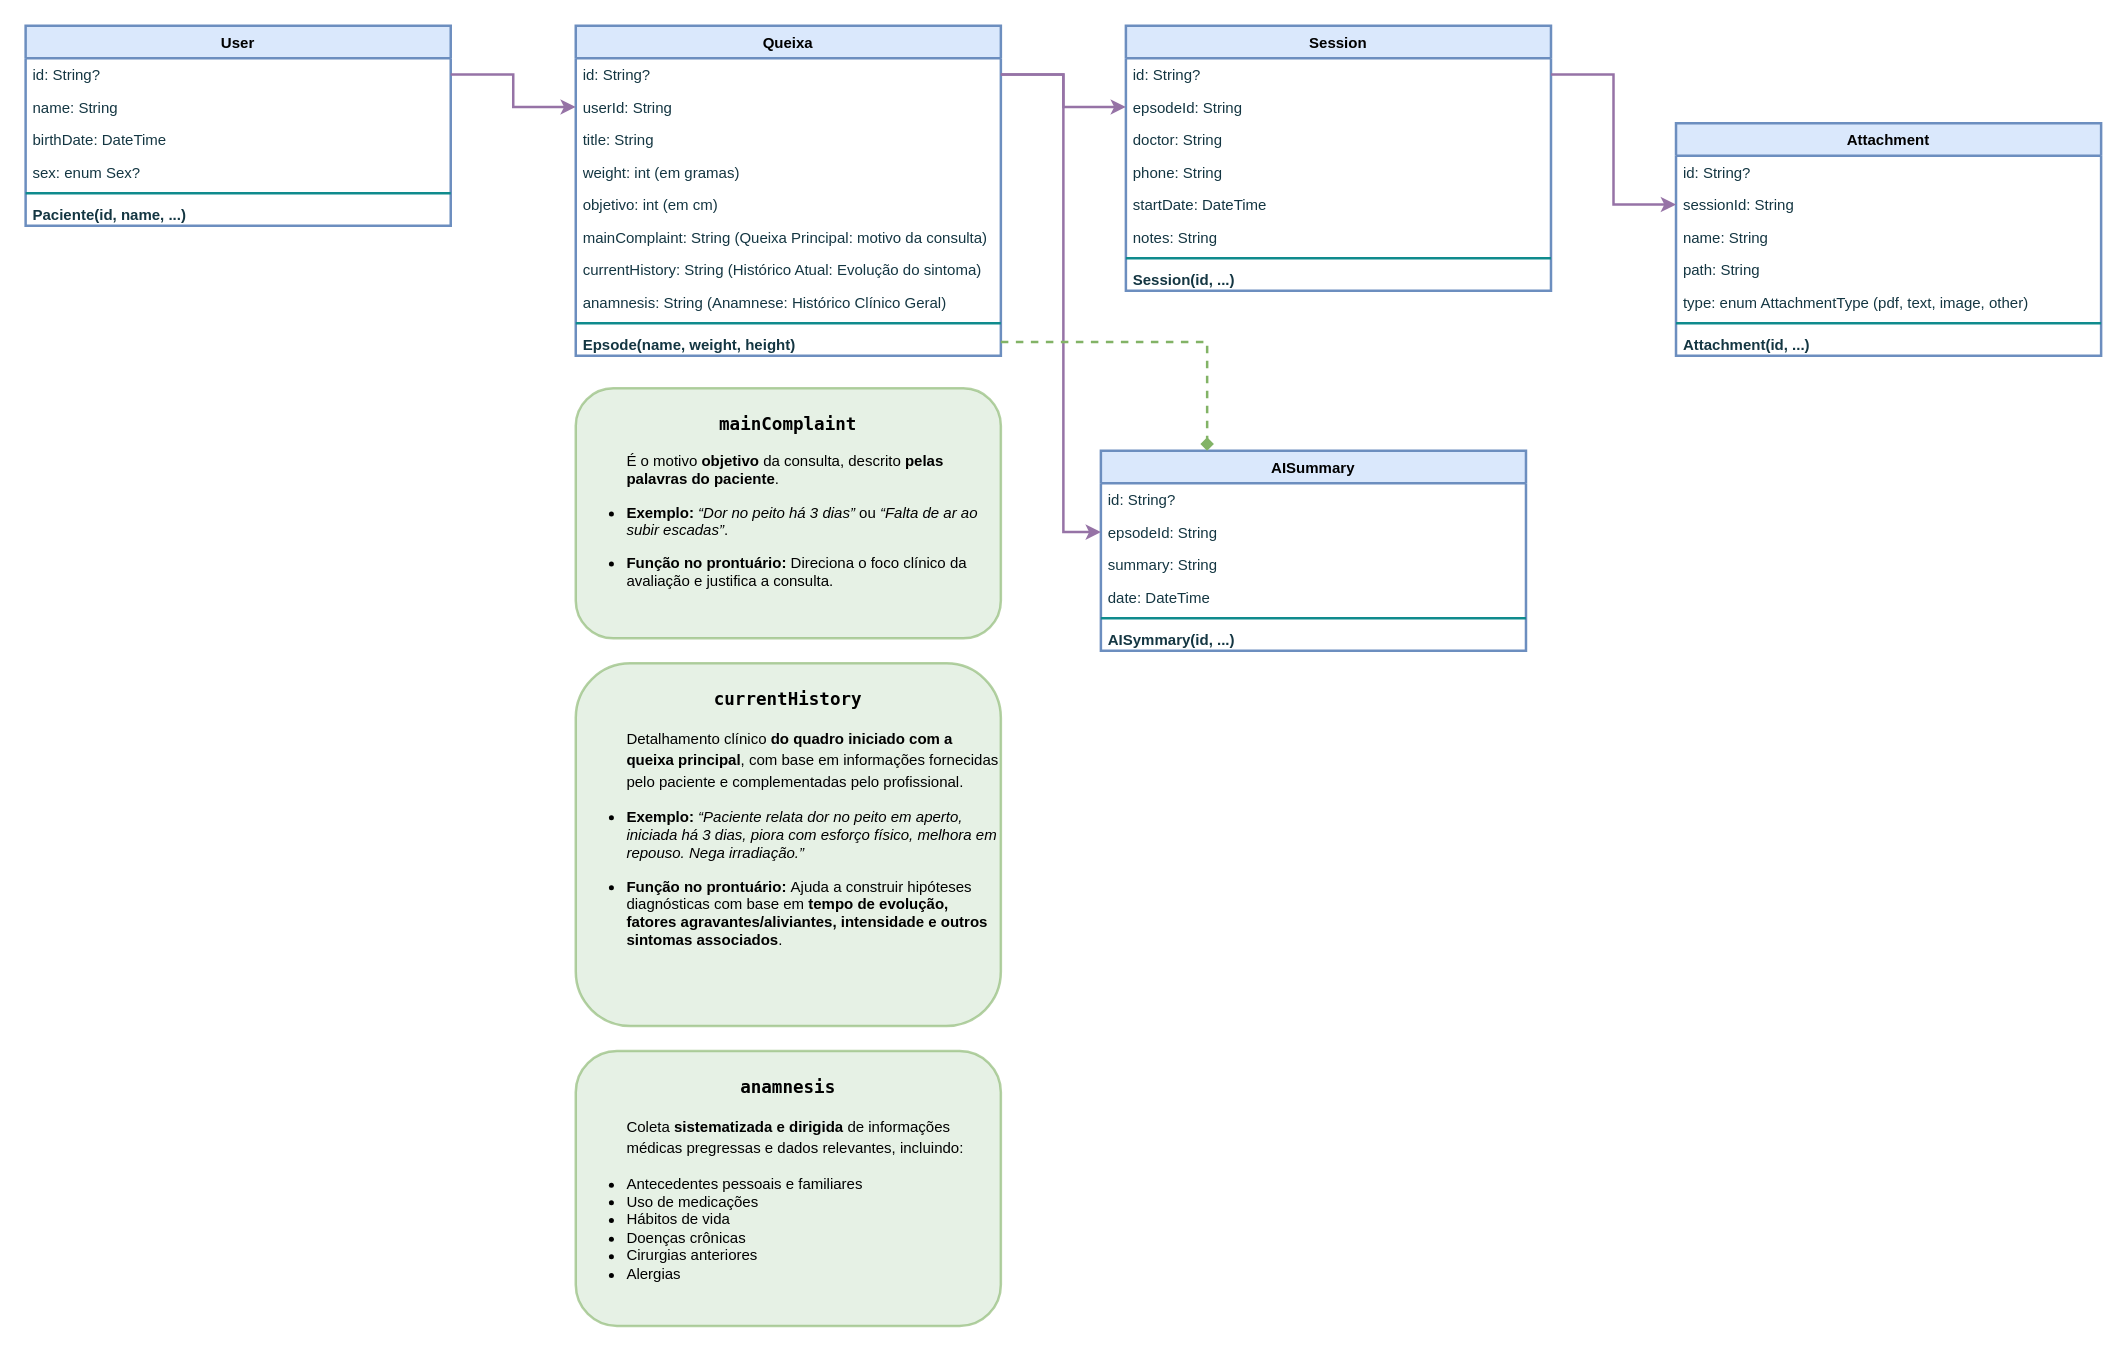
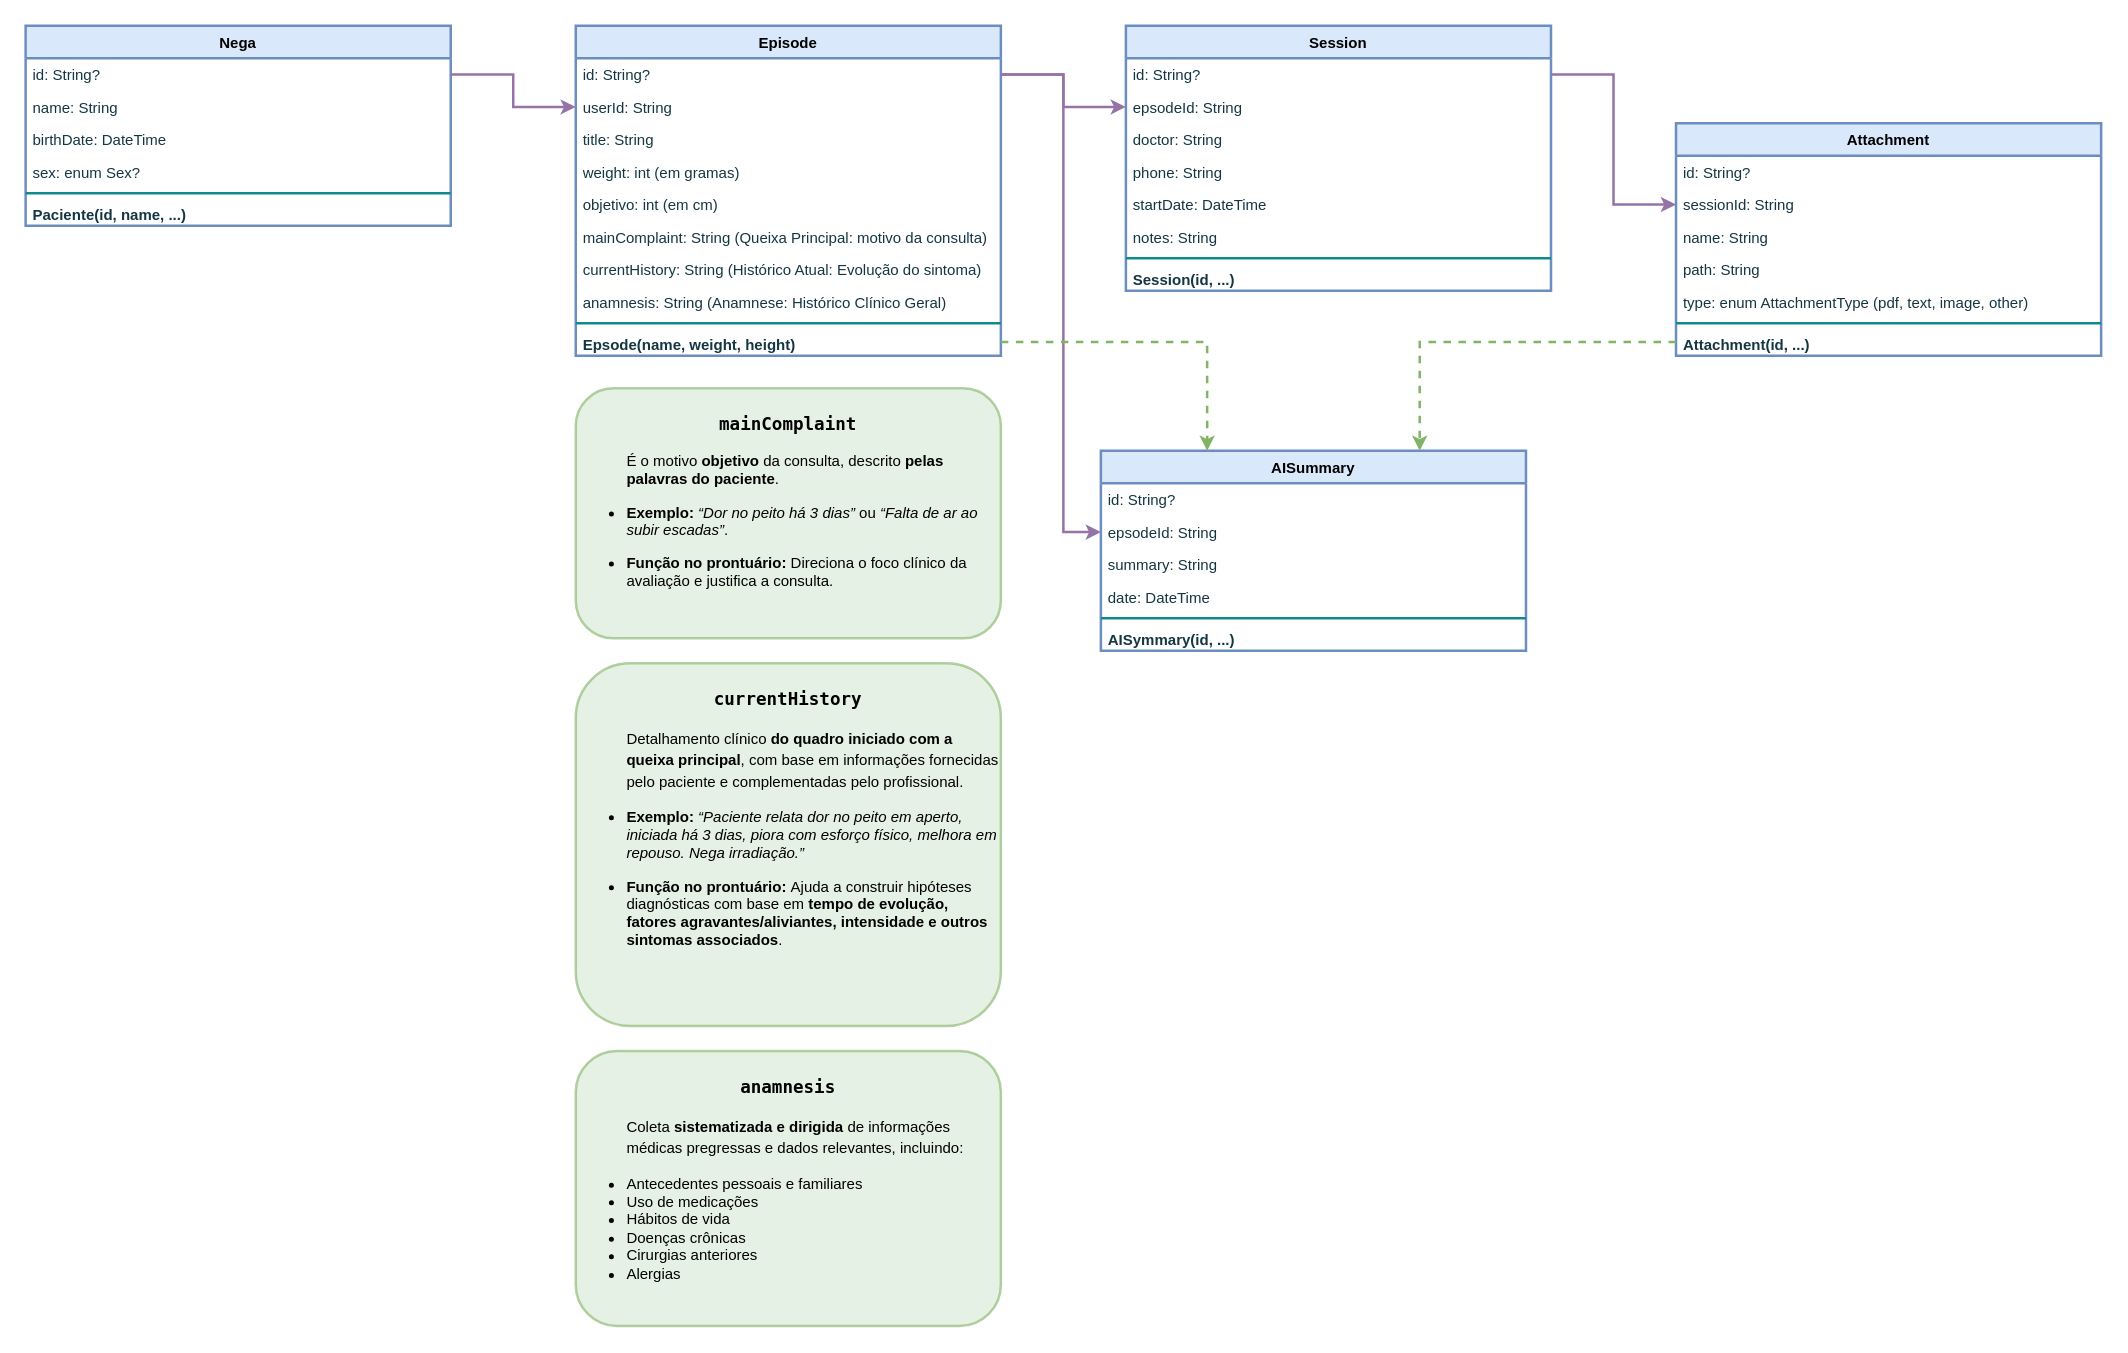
node "User": label "User" -> "Nega"
node "Queixa": label "Queixa" -> "Episode"
edge "Attachment(id, ...)" -> "AISummary": added
edge "Epsode(name, weight, height)" -> "AISummary": arrowhead diamond -> classic
